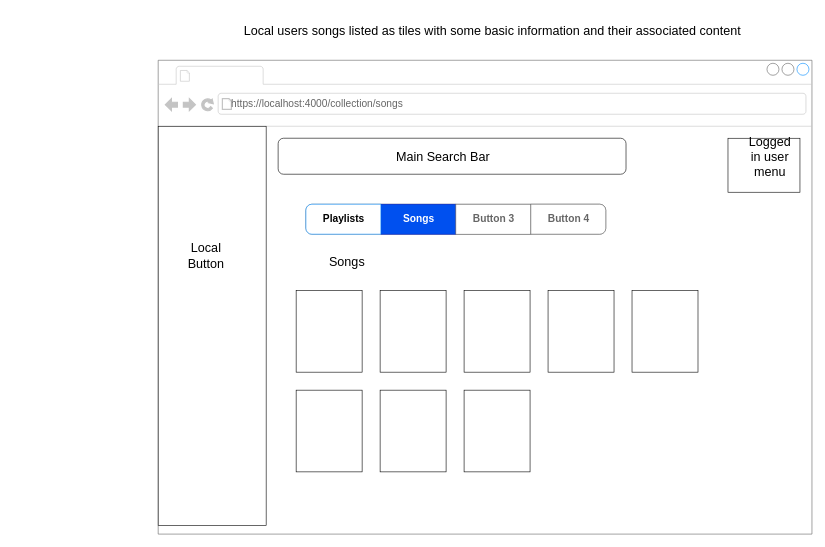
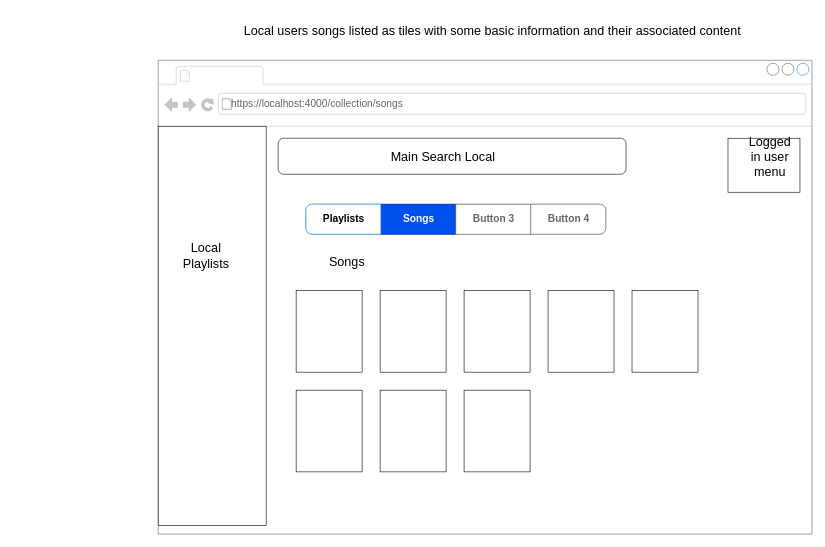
node "Main Search Bar": label "Main Search Bar" -> "Main Search Local"
node "Local Button": label "Local Button" -> "Local Playlists"
